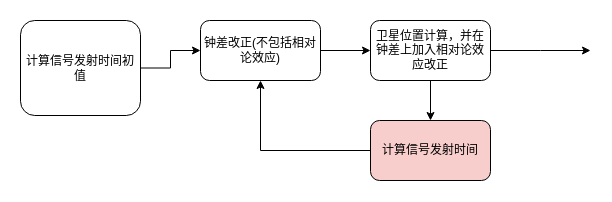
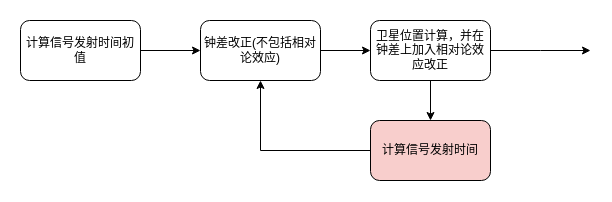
node "计算信号发射时间初值": size 120x95 -> 120x60
